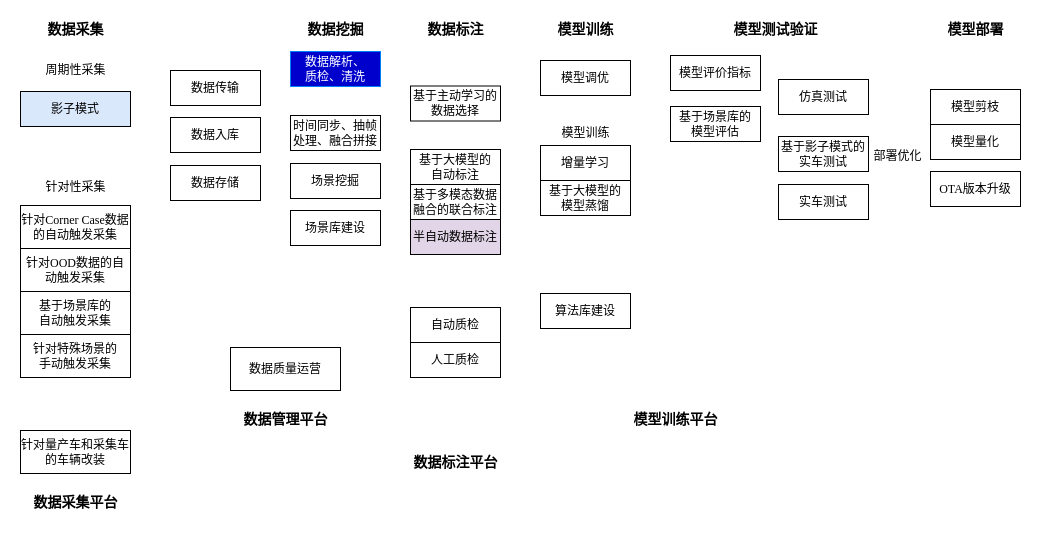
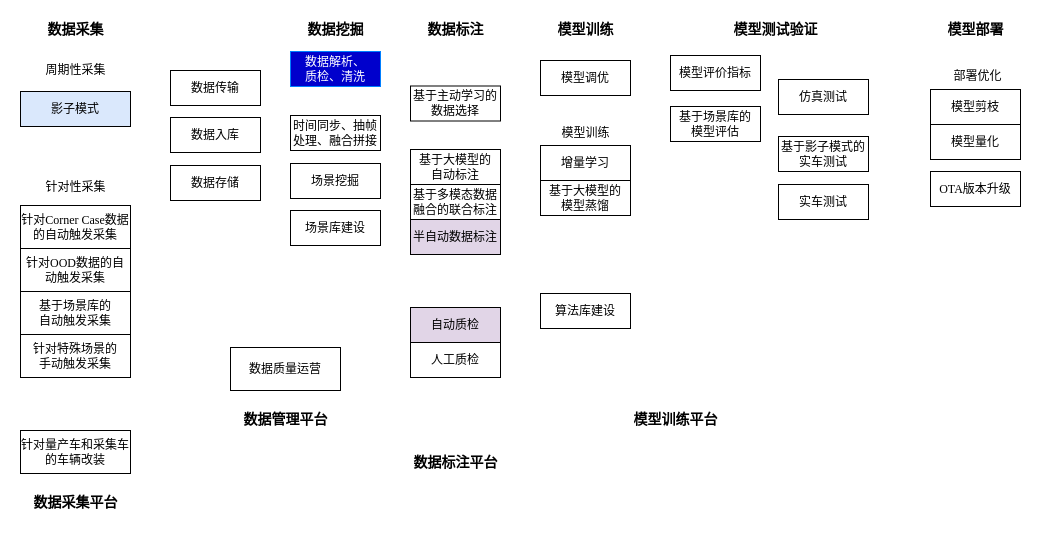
node "部署优化": moved (898, 156) -> (978, 76)
node "自动质检": fillcolor #ffffff -> #e1d5e7
